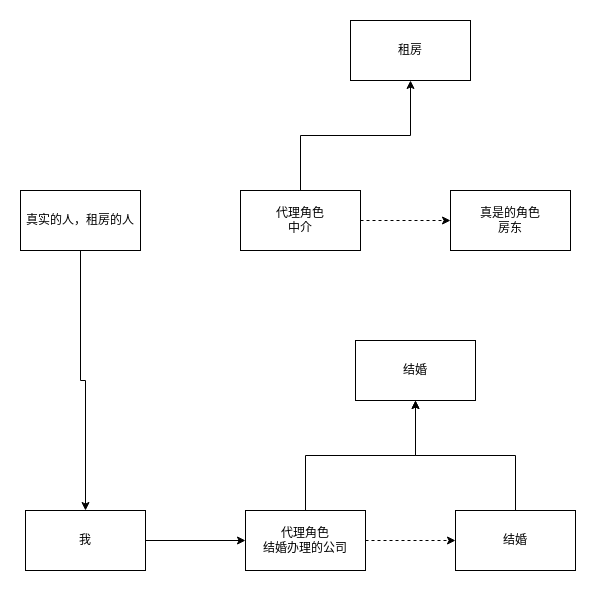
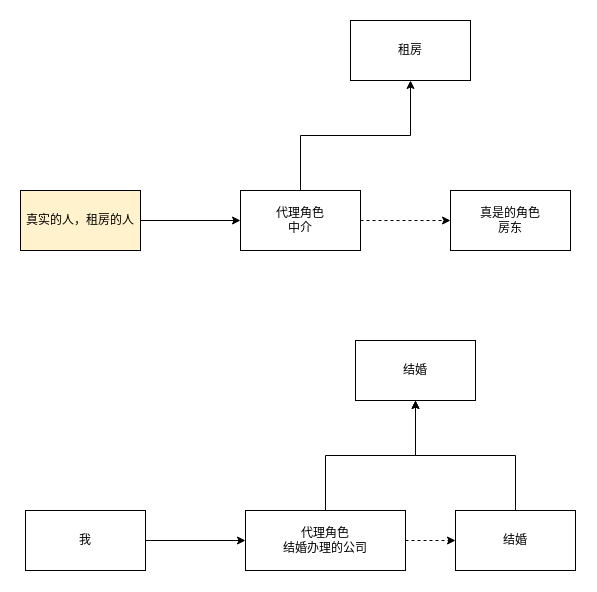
node "真实的人，租房的人": fillcolor #ffffff -> #fff2cc
edge "真实的人，租房的人" -> "我": now "真实的人，租房的人" -> "代理角色 中介"
node "代理角色 结婚办理的公司": size 120x60 -> 160x60
